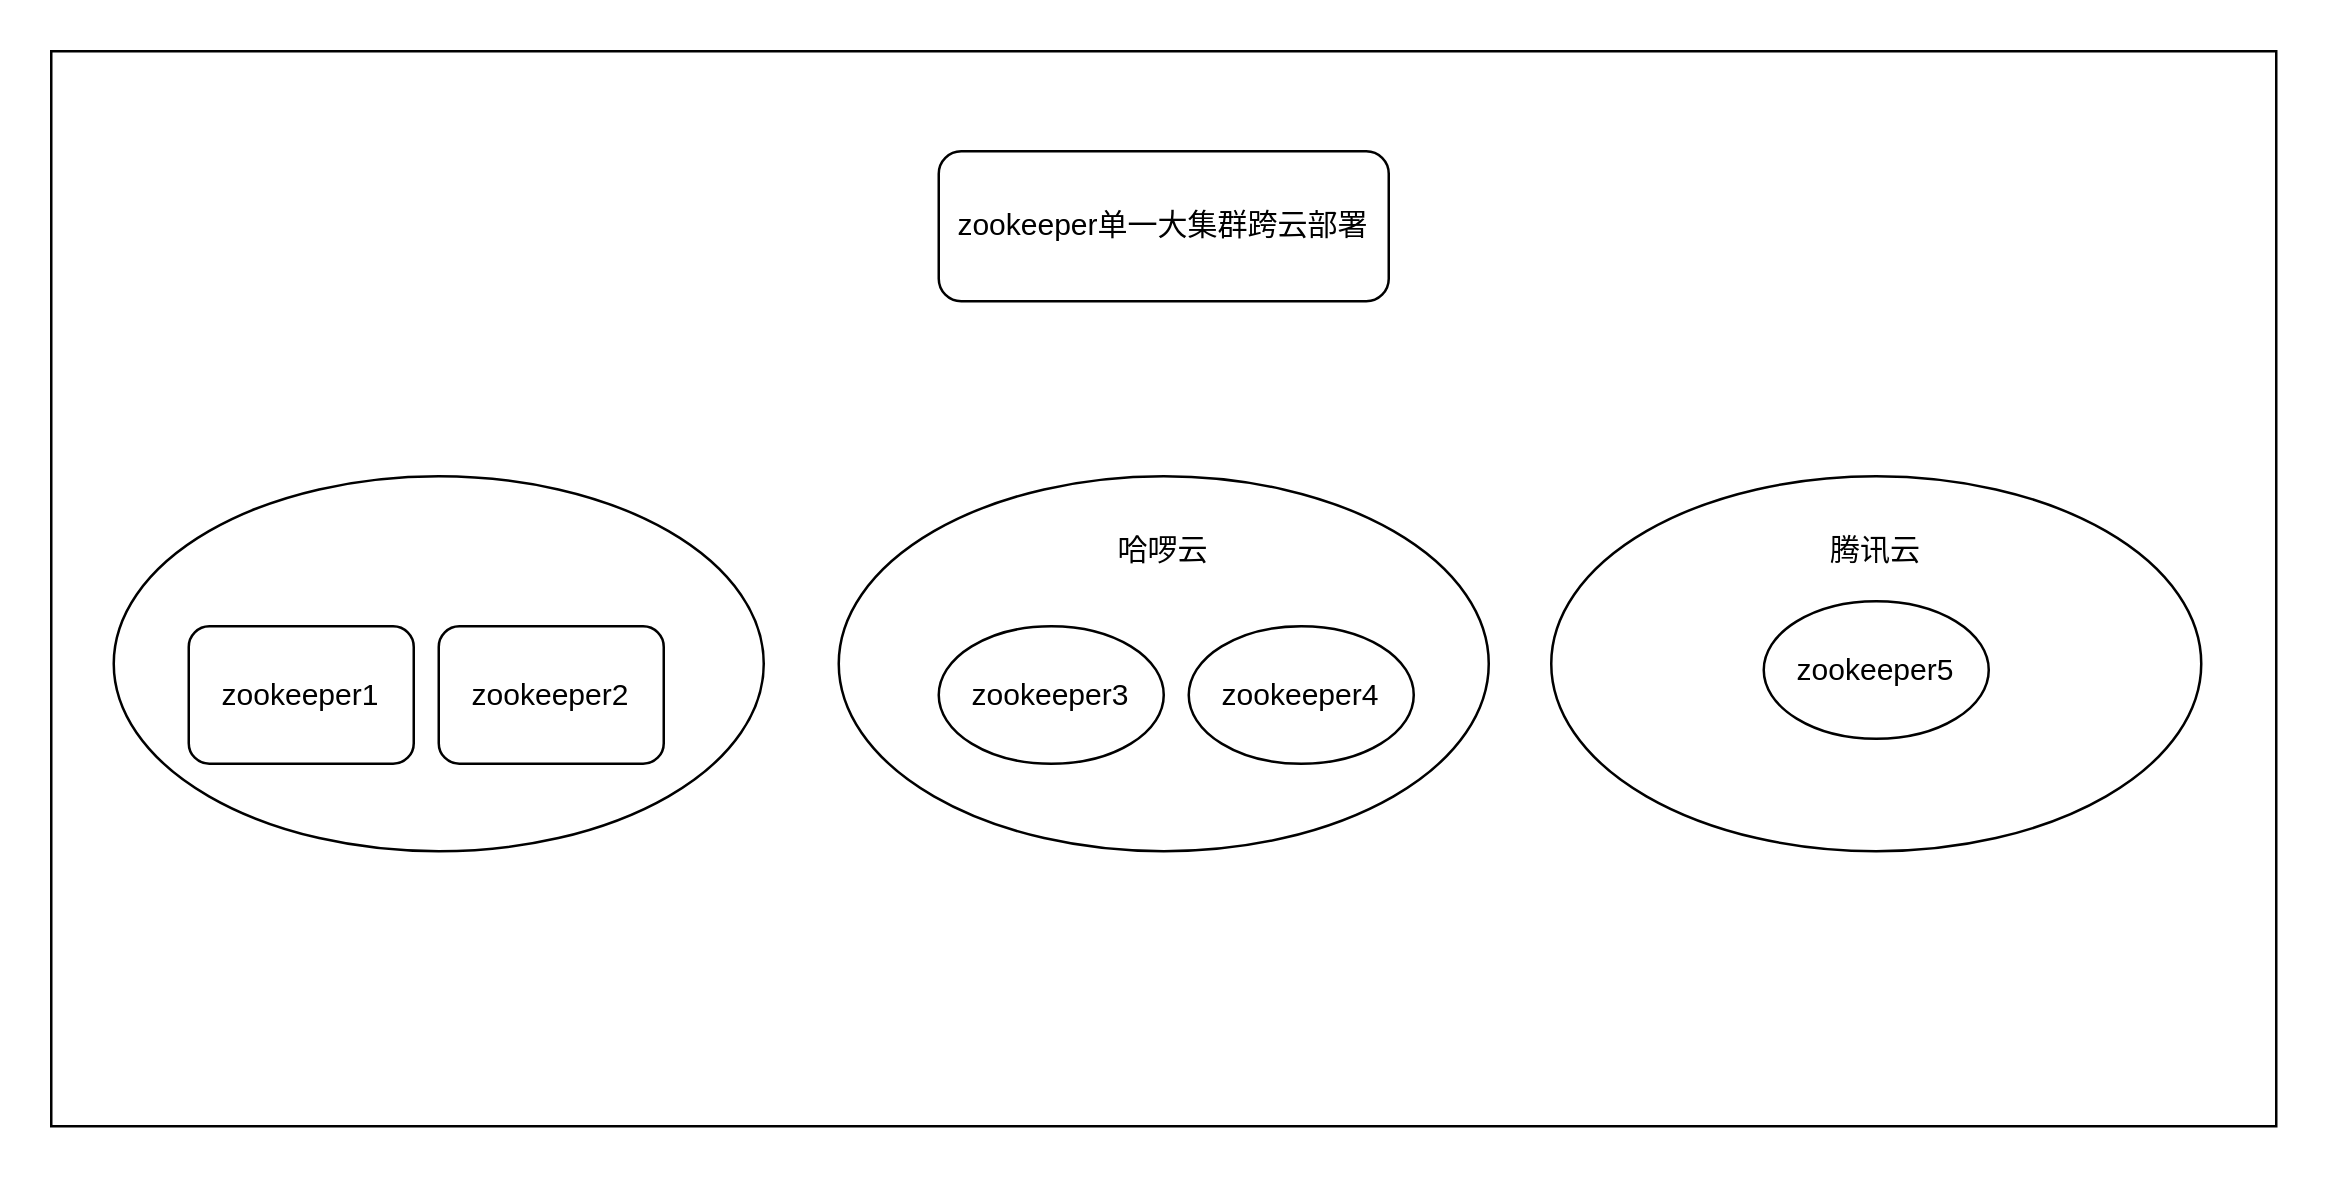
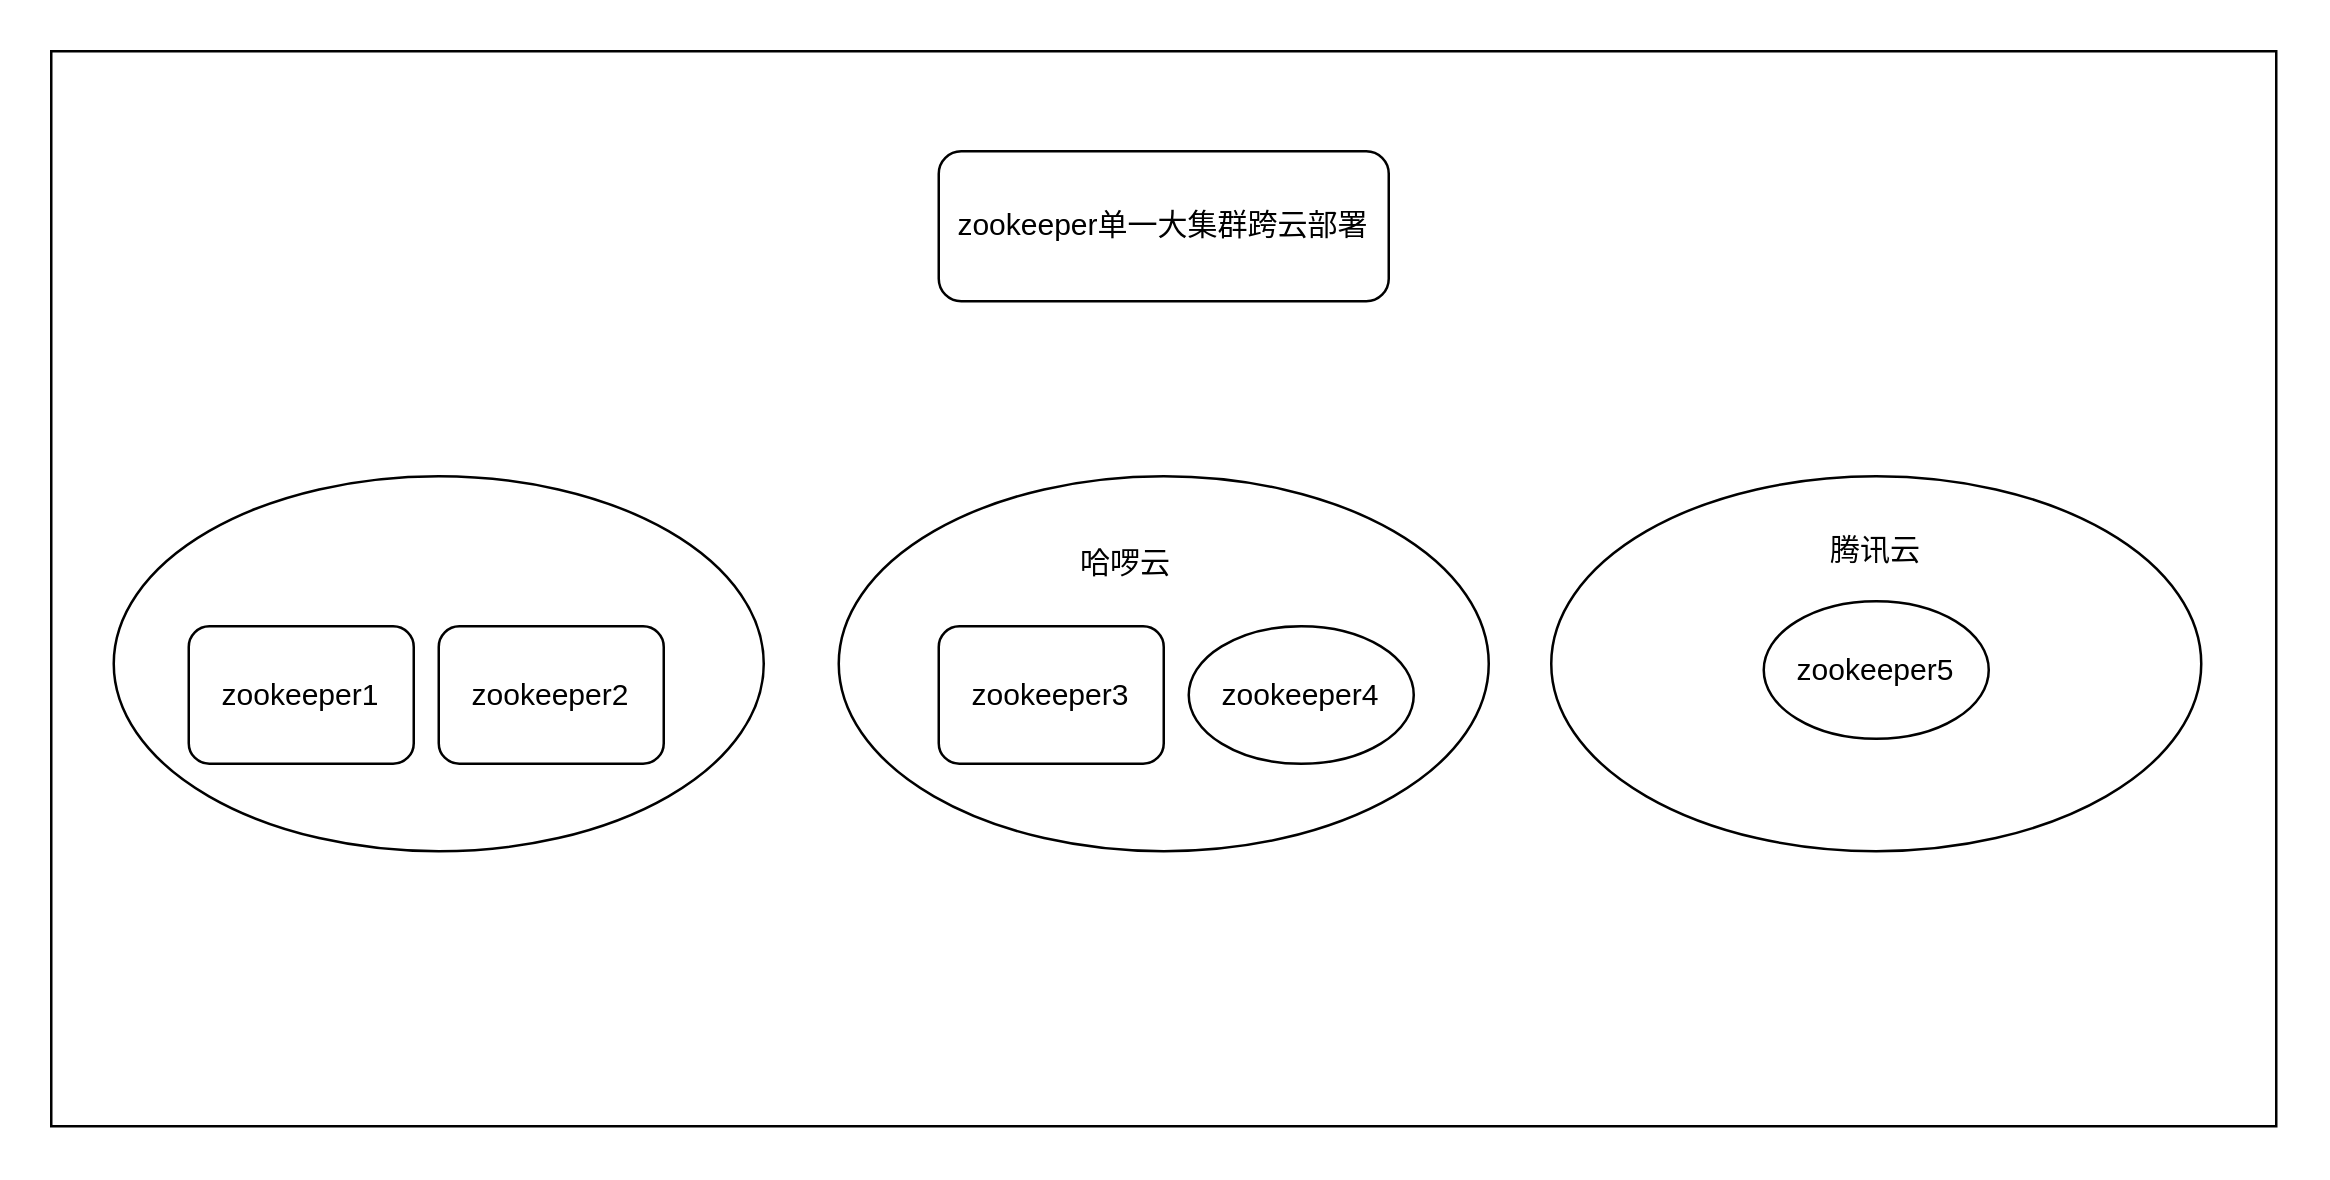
node "哈啰云": moved (1164, 551) -> (1126, 564)
node "zookeeper3": shape ellipse -> rounded rectangle
